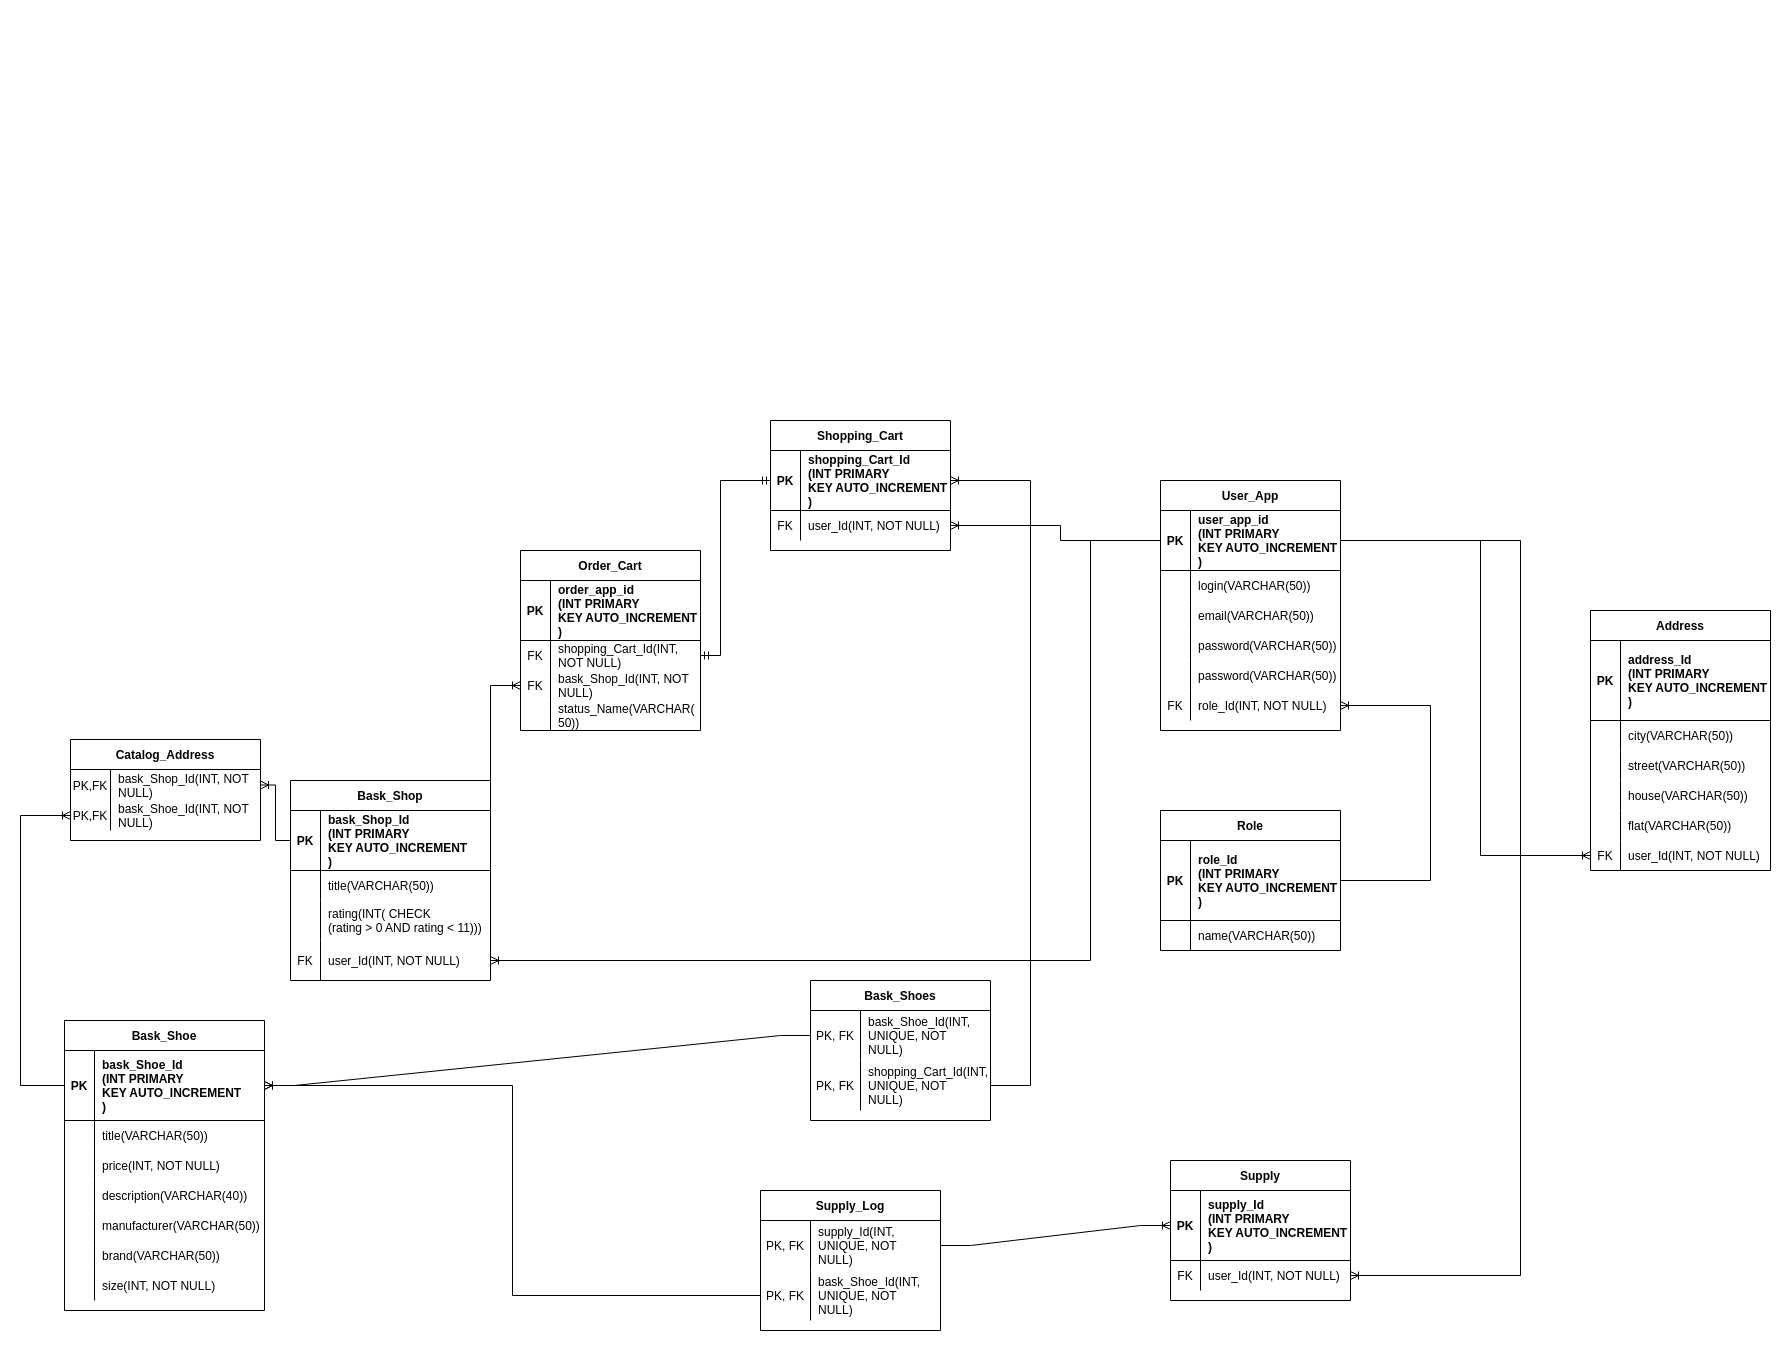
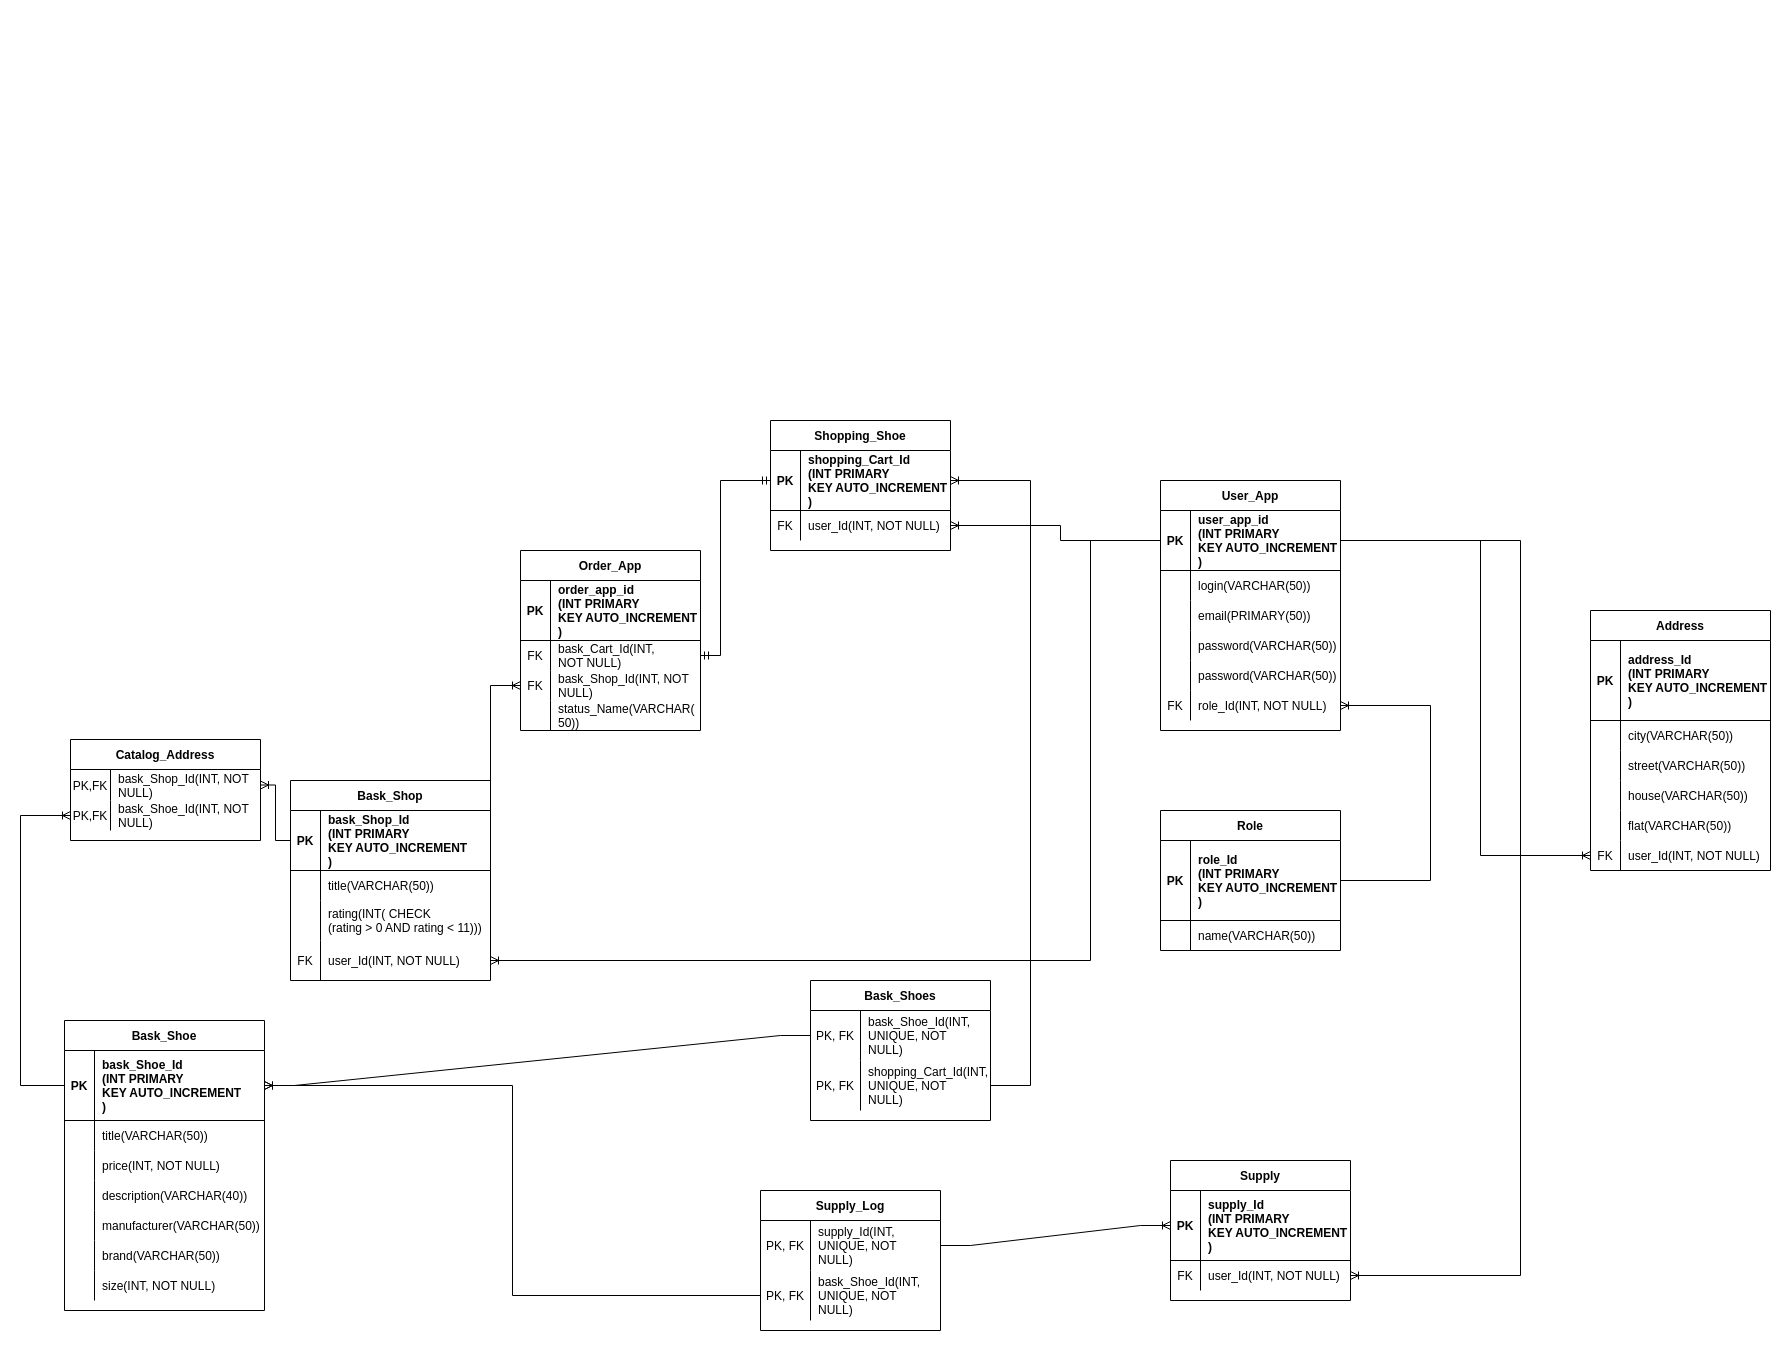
node "Shopping_Cart": label "Shopping_Cart" -> "Shopping_Shoe"
node "Order_Cart": label "Order_Cart" -> "Order_App"
node "email(VARCHAR(50))": label "email(VARCHAR(50))" -> "email(PRIMARY(50))"
node "shopping_Cart_Id(INT, NOT NULL)": label "shopping_Cart_Id(INT, NOT NULL)" -> "bask_Cart_Id(INT, NOT NULL)"
